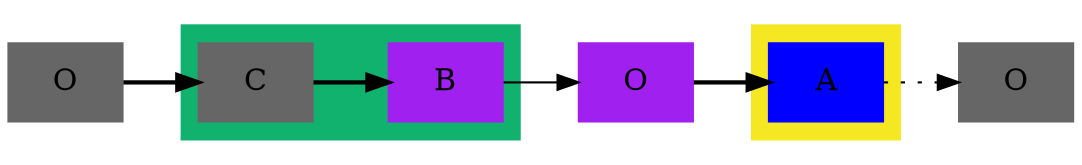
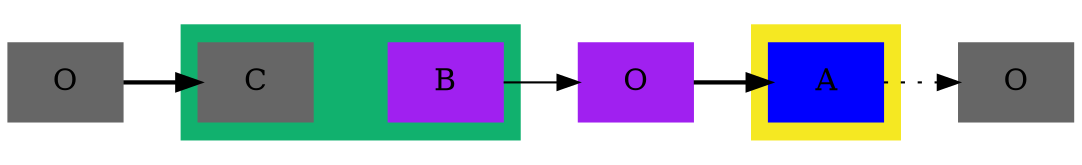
edge "C" -> "B": removed
